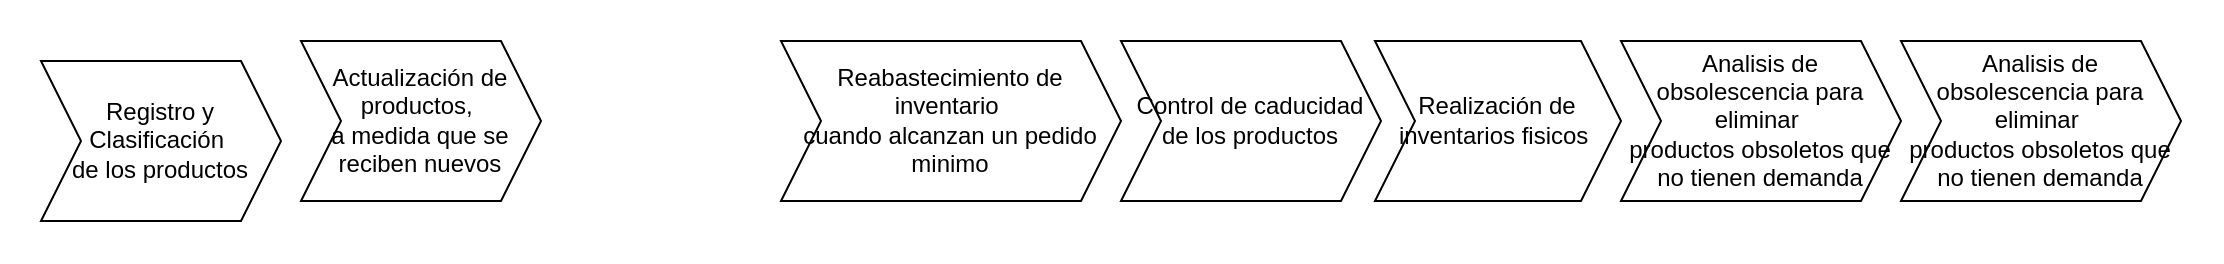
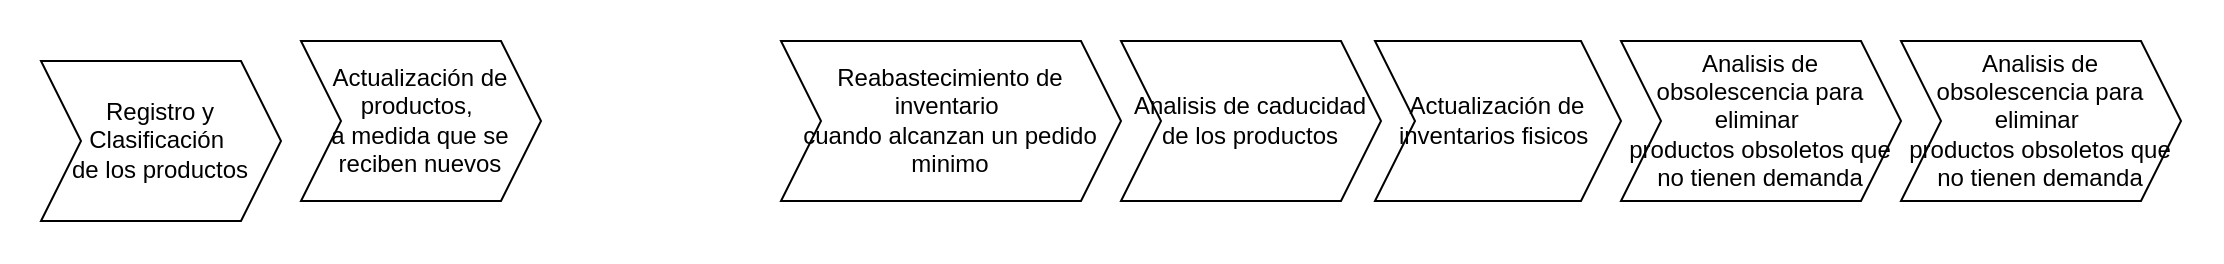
node "Control de caducidad de los productos": label "Control de caducidad de los productos" -> "Analisis de caducidad de los productos"
node "Realización de inventarios fisicos": label "Realización de inventarios fisicos" -> "Actualización de inventarios fisicos"
